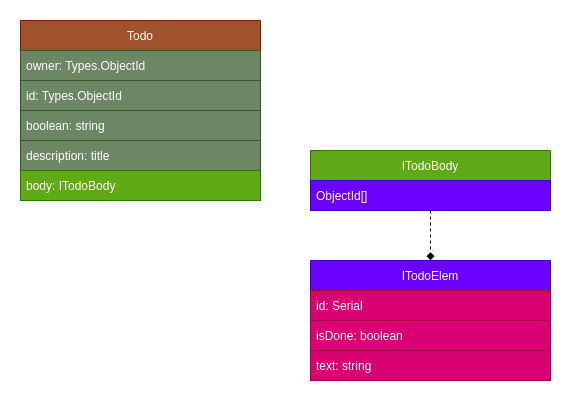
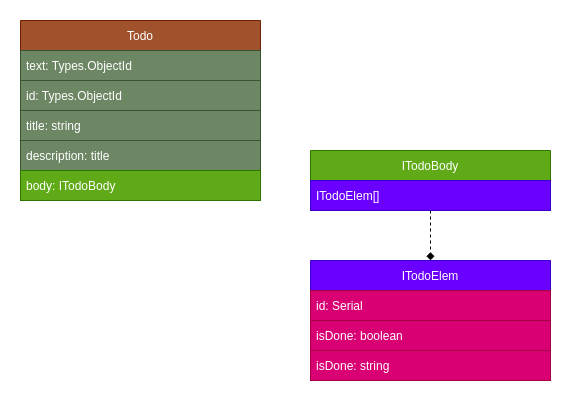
node "owner: Types.ObjectId": label "owner: Types.ObjectId" -> "text: Types.ObjectId"
node "boolean: string": label "boolean: string" -> "title: string"
node "ObjectId[]": label "ObjectId[]" -> "ITodoElem[]"
node "text: string": label "text: string" -> "isDone: string"
